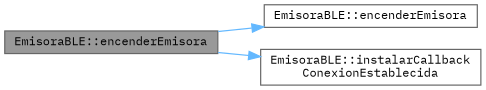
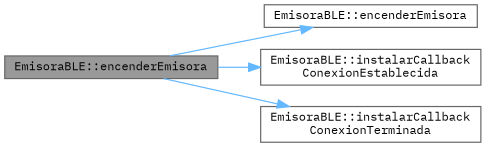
node "EmisoraBLE::instalarCallback ConexionTerminada": added
